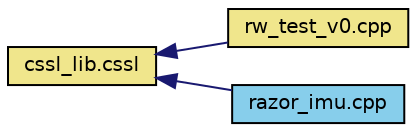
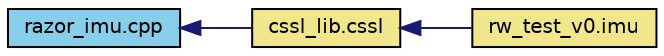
node "rw_test_v0.cpp": label "rw_test_v0.cpp" -> "rw_test_v0.imu"
edge "razor_imu.cpp" -> "cssl_lib.cssl": reversed
